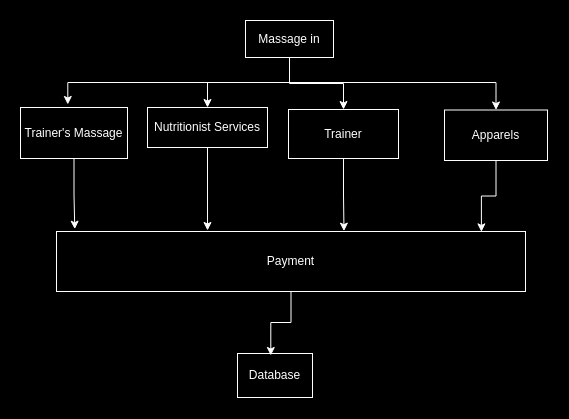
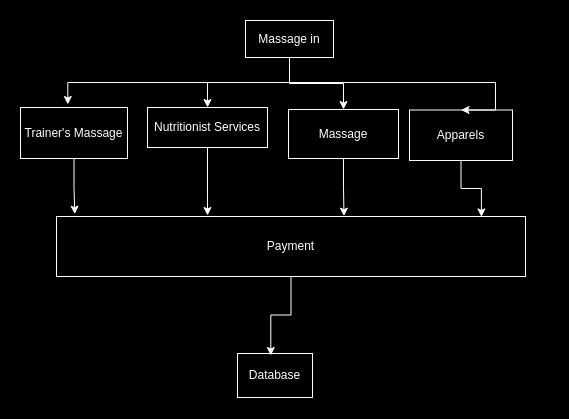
node "Trainer": label "Trainer" -> "Massage"
node "Apparels": moved (496, 135) -> (461, 135)
node "Payment": moved (291, 262) -> (291, 247)
